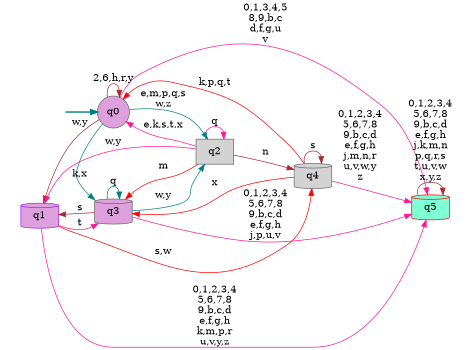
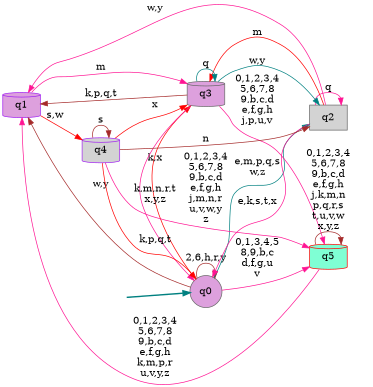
edge "q0" -> "q3": color teal -> red
edge "q2" -> "q4": reversed
node "q4": color gray40 -> purple
edge "q3" -> "q0": added, label "k,m,n,r,t x,y,z"
edge "q3" -> "q1": label "s" -> "k,p,q,t"
edge "q1" -> "q3": label "t" -> "m"
edge "q1" -> "q5": reversed
